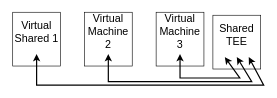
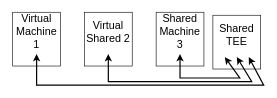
node "Virtual Shared 1": label "Virtual Shared 1" -> "Virtual Machine 1"
node "Virtual Machine 2": label "Virtual Machine 2" -> "Virtual Shared 2"
node "Virtual Machine 3": label "Virtual Machine 3" -> "Shared Machine 3"
